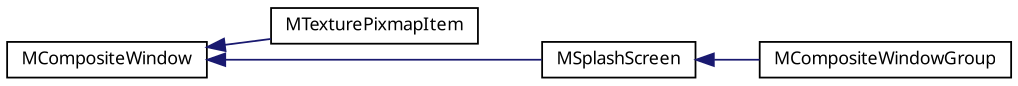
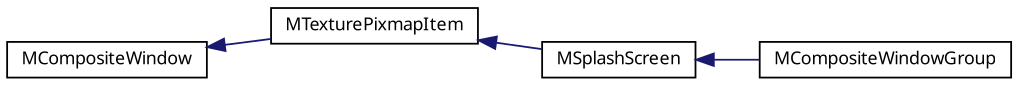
edge "MSplashScreen" -> "MCompositeWindow": now "MSplashScreen" -> "MTexturePixmapItem"
